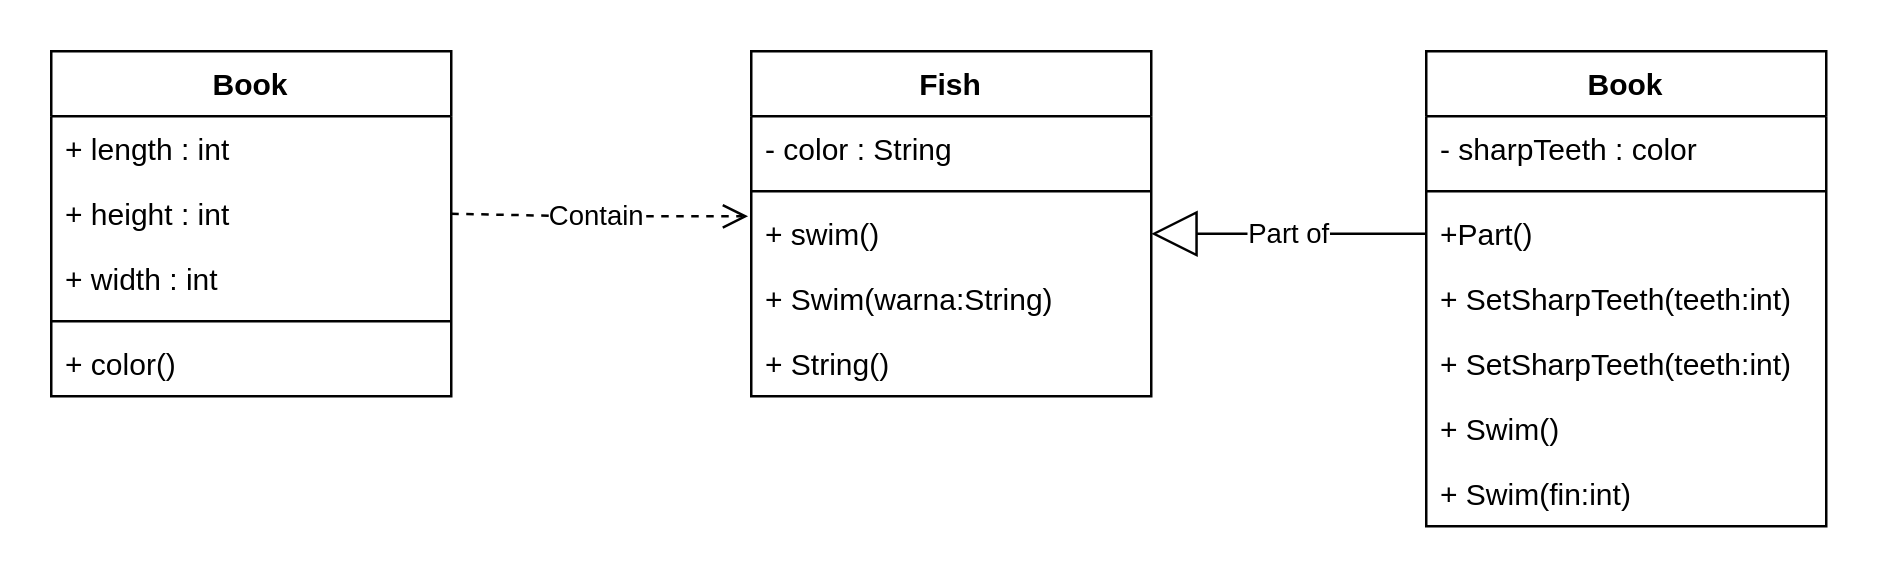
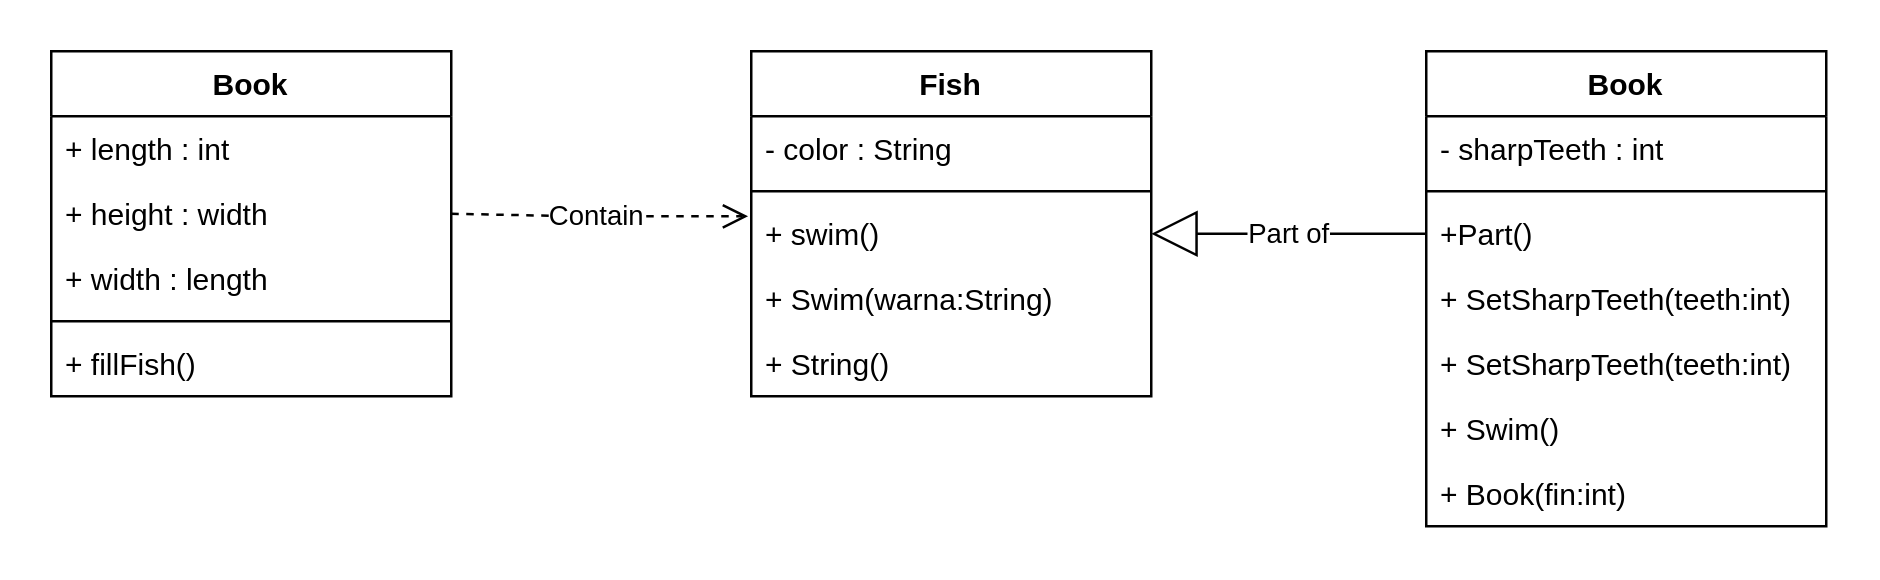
node "- sharpTeeth : color": label "- sharpTeeth : color" -> "- sharpTeeth : int"
node "+ height : int": label "+ height : int" -> "+ height : width"
node "+ width : int": label "+ width : int" -> "+ width : length"
node "+ color()": label "+ color()" -> "+ fillFish()"
node "+ Swim(fin:int)": label "+ Swim(fin:int)" -> "+ Book(fin:int)"
